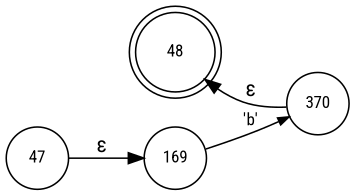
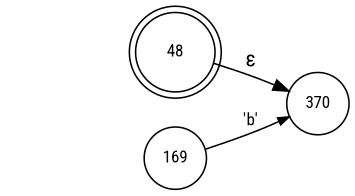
edge "370" -> "48": reversed
node "47": removed
